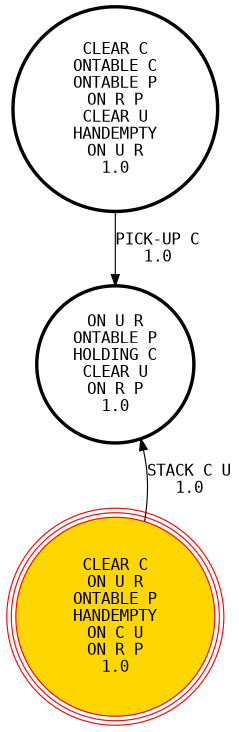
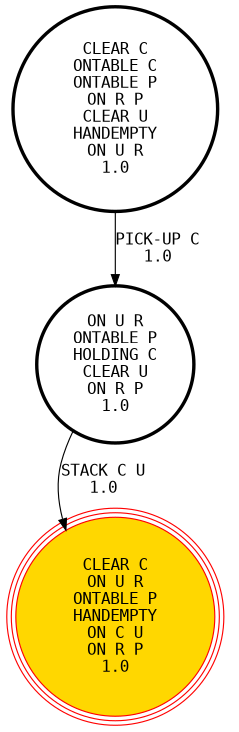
edge "CLEAR C ON U R ONTABLE P HANDEMPTY ON C U ON R P 1.0" -> "ON U R ONTABLE P HOLDING C CLEAR U ON R P 1.0": reversed
